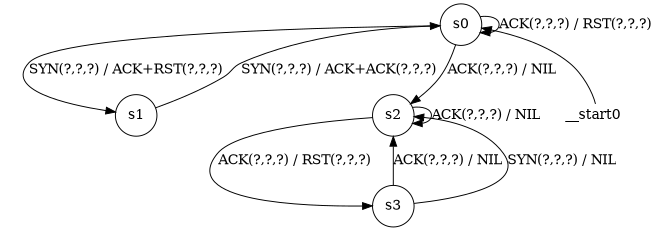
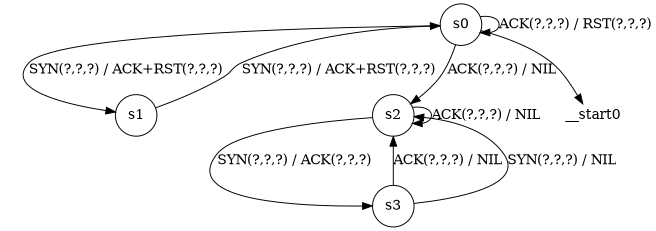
edge "__start0" -> "s0": reversed
edge "s1" -> "s0": label "SYN(?,?,?) / ACK+ACK(?,?,?)" -> "SYN(?,?,?) / ACK+RST(?,?,?)"
edge "s2" -> "s3": label "ACK(?,?,?) / RST(?,?,?)" -> "SYN(?,?,?) / ACK(?,?,?)"
